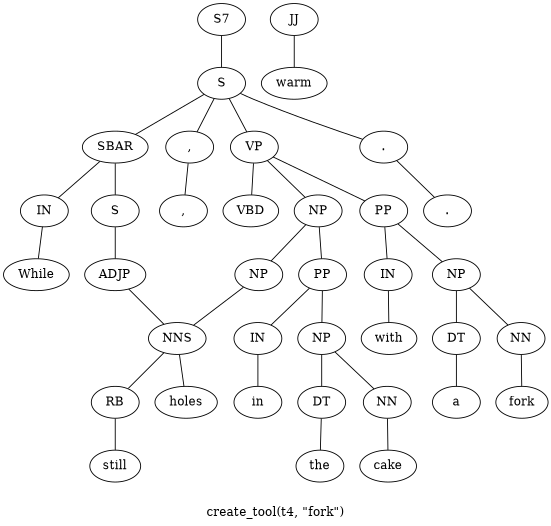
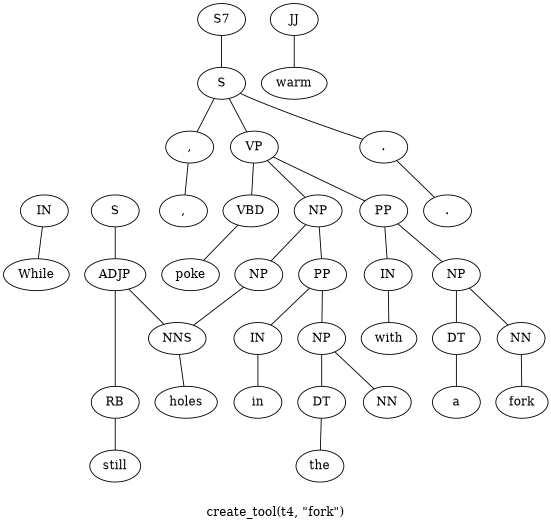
node "SBAR": removed
node "poke": added
edge "NNS" -- "RB": now "ADJP" -- "RB"
node "cake": removed
